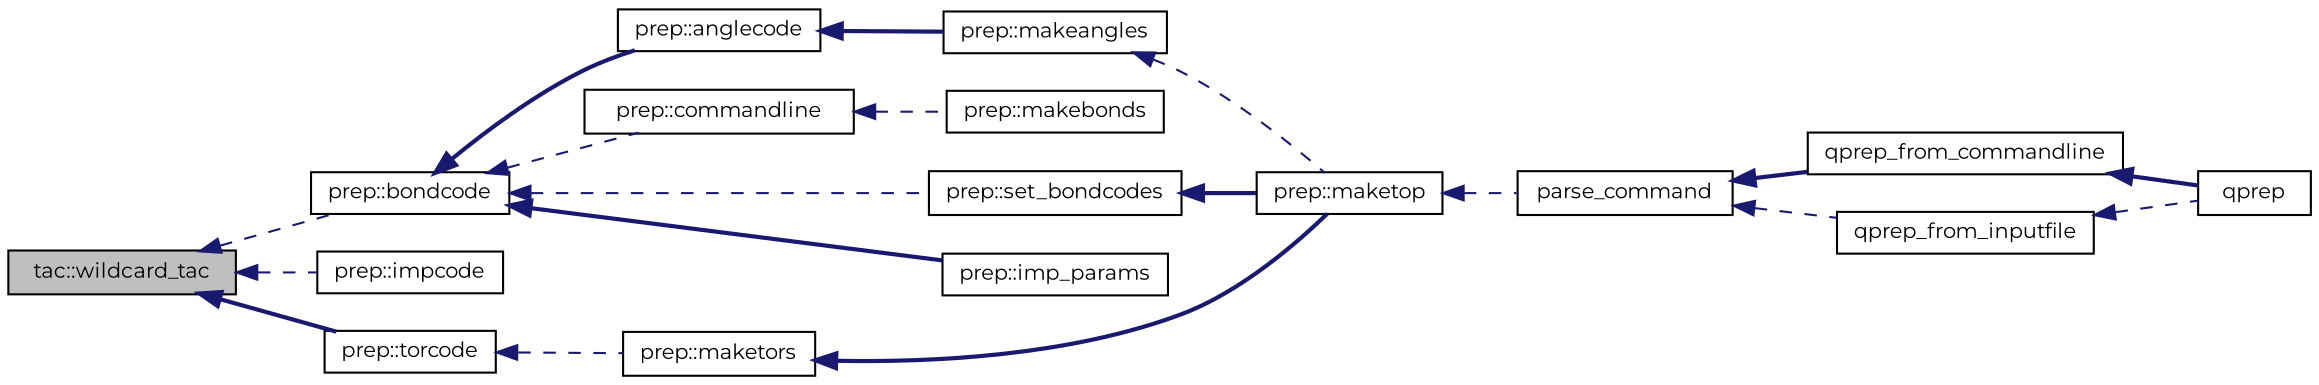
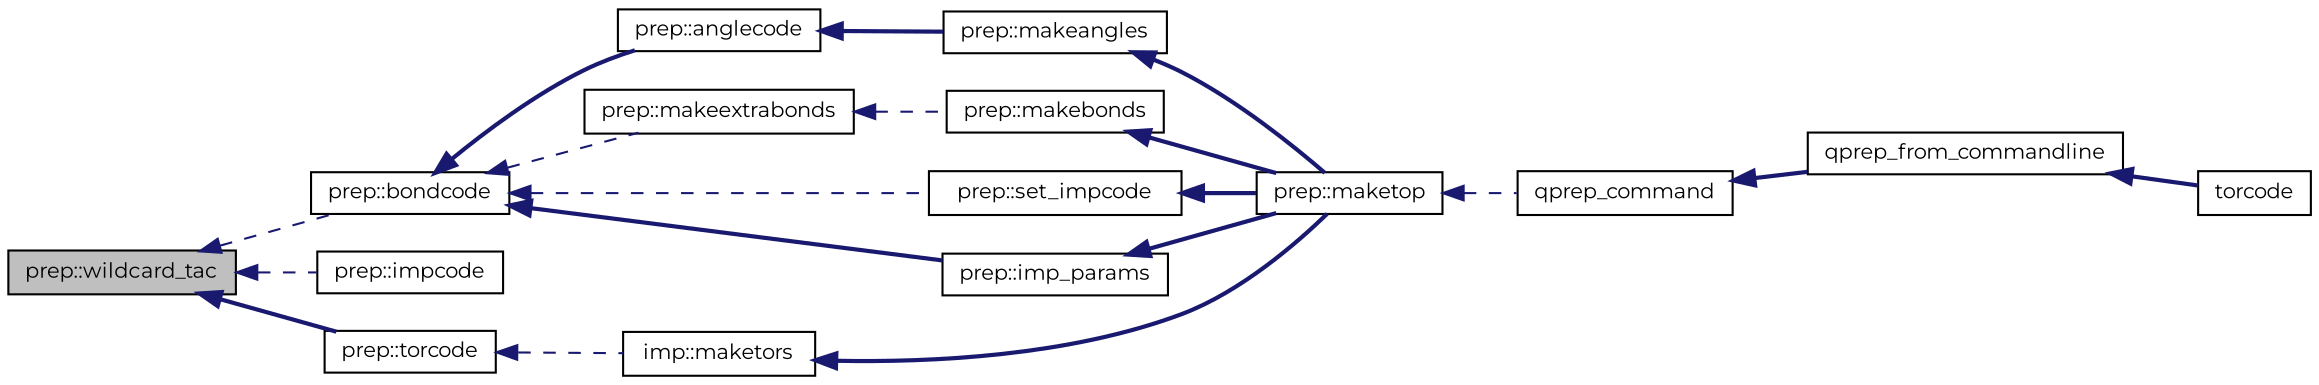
edge "prep::maketop" -> "prep::makeangles": style dashed -> bold
node "prep::commandline": label "prep::commandline" -> "prep::makeextrabonds"
edge "prep::maketop" -> "prep::makebonds": added
node "prep::set_bondcodes": label "prep::set_bondcodes" -> "prep::set_impcode"
node "parse_command": label "parse_command" -> "qprep_command"
node "qprep": label "qprep" -> "torcode"
edge "prep::maketop" -> "prep::imp_params": added
node "qprep_from_inputfile": removed
node "tac::wildcard_tac": label "tac::wildcard_tac" -> "prep::wildcard_tac"
node "prep::maketors": label "prep::maketors" -> "imp::maketors"
